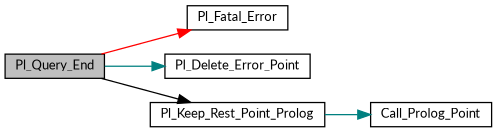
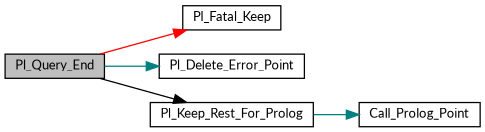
node "Pl_Fatal_Error": label "Pl_Fatal_Error" -> "Pl_Fatal_Keep"
node "Pl_Keep_Rest_Point_Prolog": label "Pl_Keep_Rest_Point_Prolog" -> "Pl_Keep_Rest_For_Prolog"
